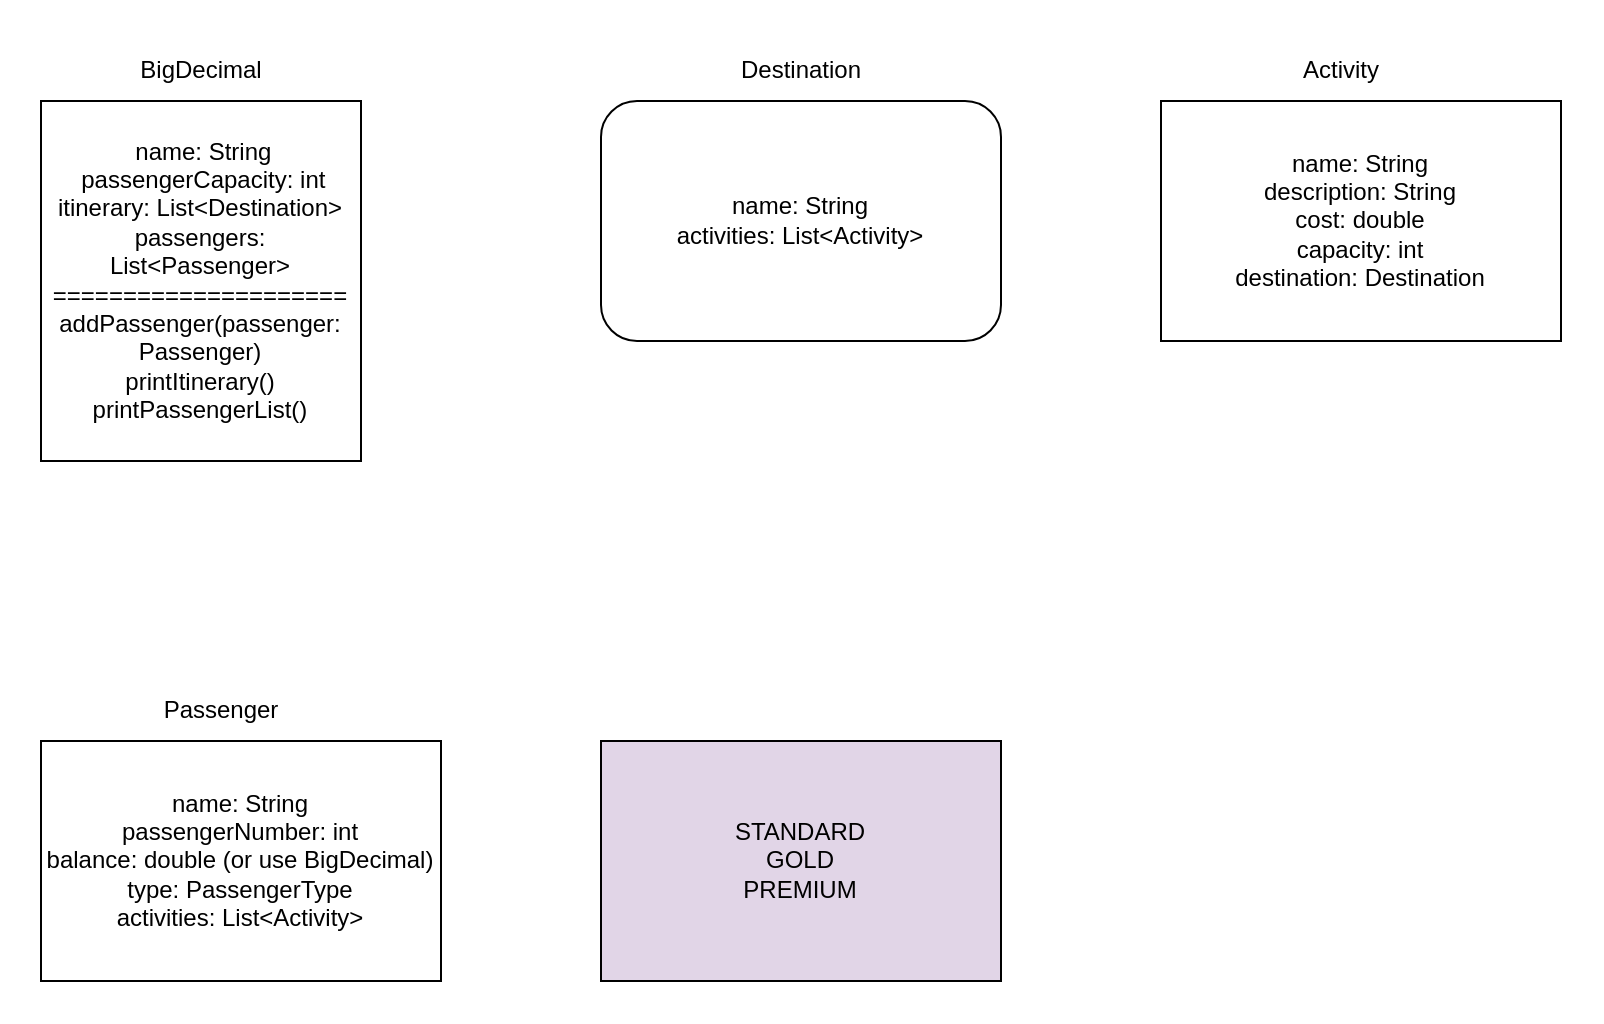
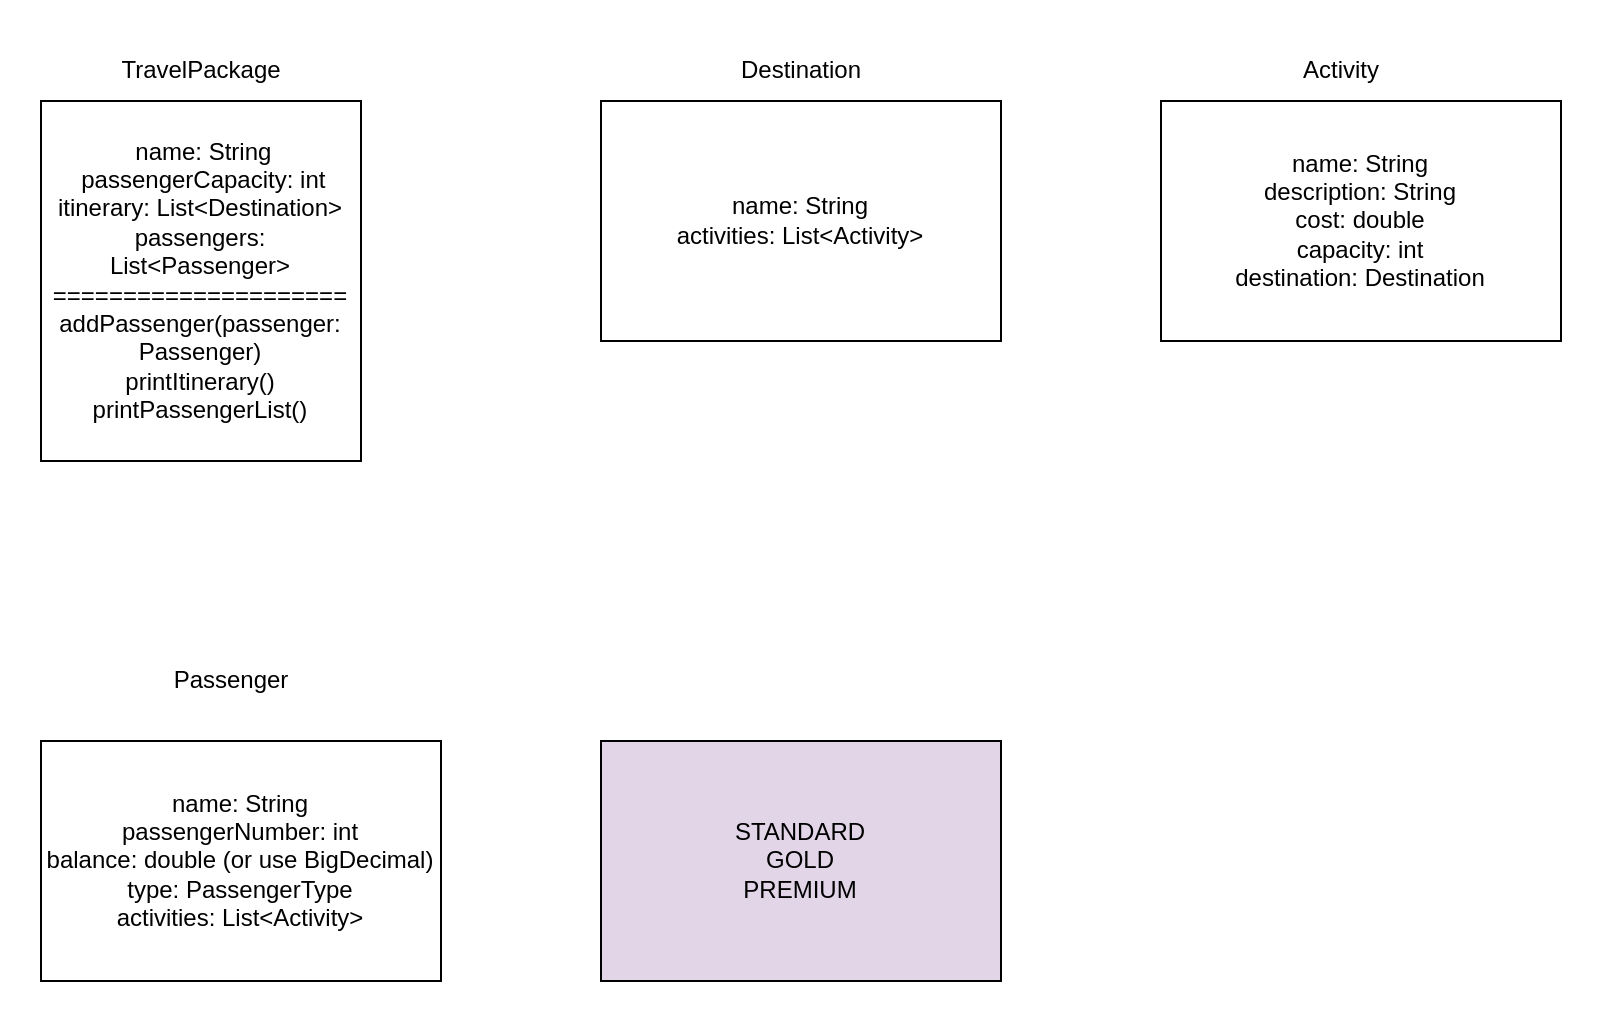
node "BigDecimal": label "BigDecimal" -> "TravelPackage"
node "name: String activities: List<Activity>": shape rounded rectangle -> rectangle
node "Passenger": moved (221, 711) -> (231, 681)
